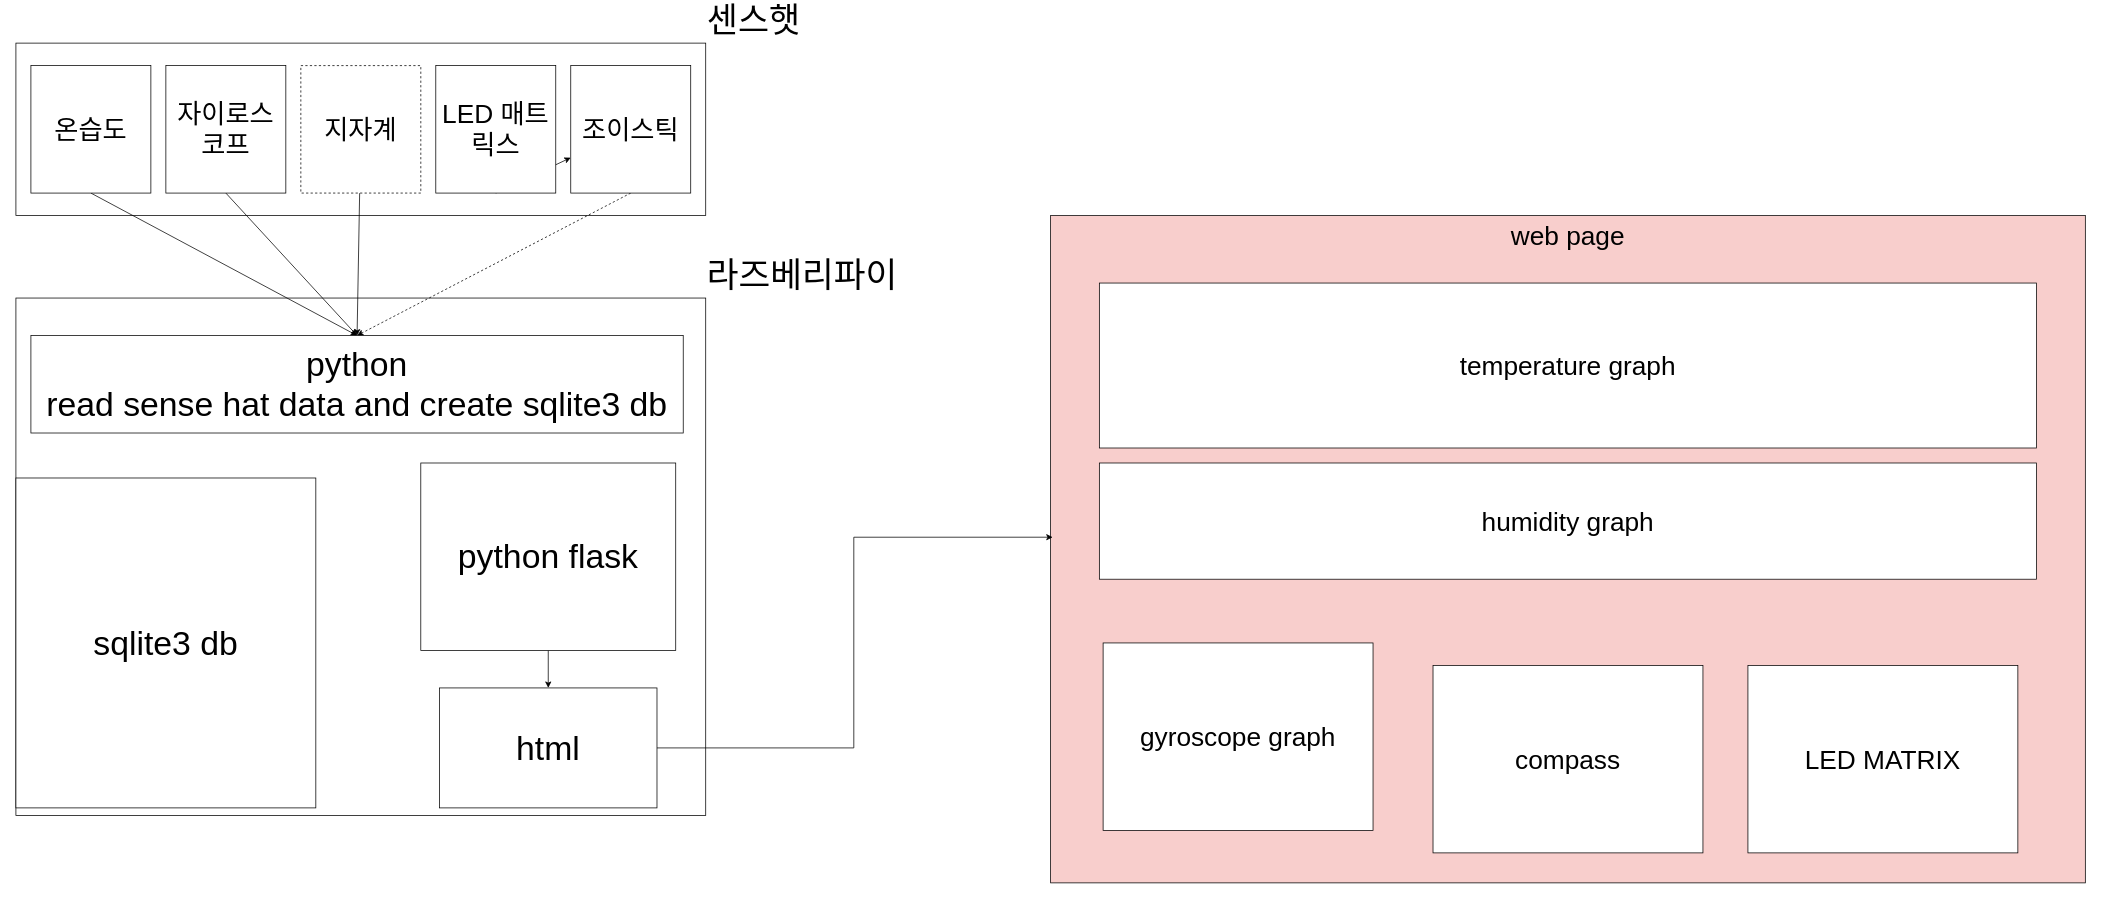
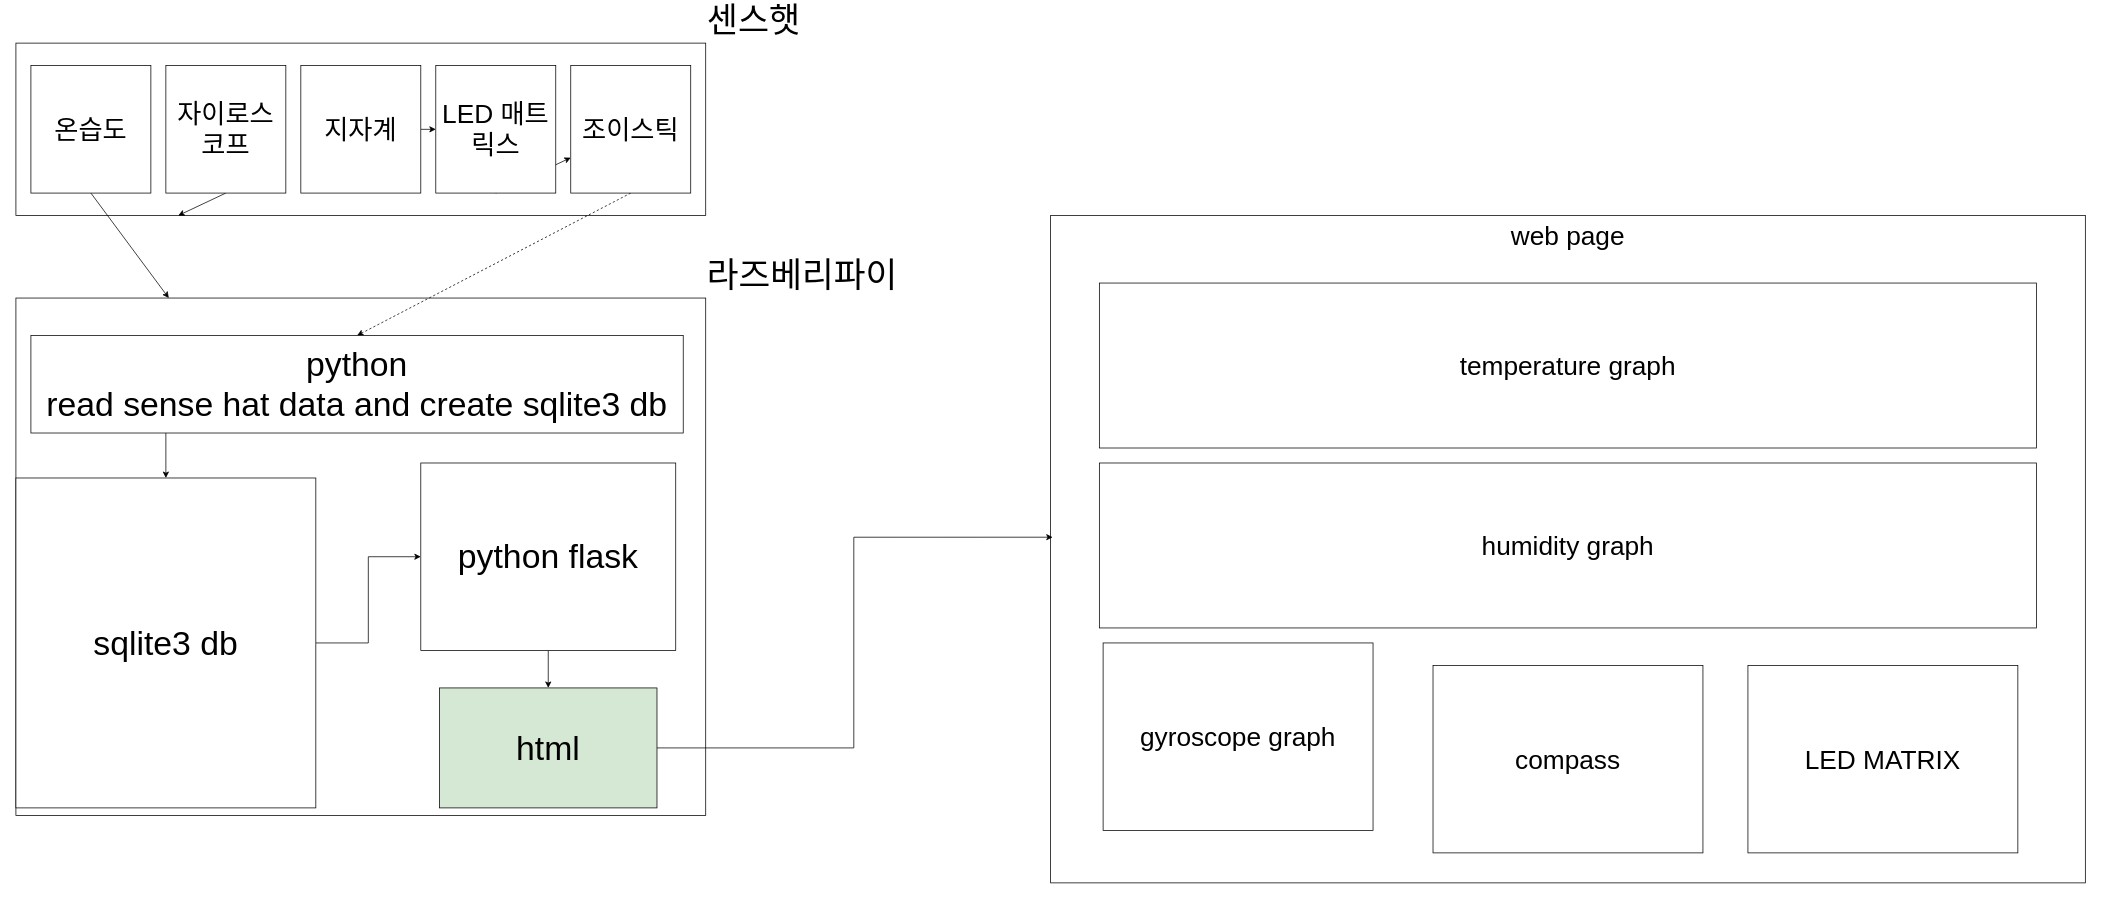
node "지자계": style dashed -> solid
node "web page": fillcolor #f8cecc -> #ffffff
edge "지자계" -> "python read sense hat data and create sqlite3 db": now "지자계" -> "LED 매트릭스"
edge "온습도" -> "python read sense hat data and create sqlite3 db": now "온습도" -> "라즈베리파이"
edge "자이로스코프" -> "python read sense hat data and create sqlite3 db": now "자이로스코프" -> "센스햇"
edge "python read sense hat data and create sqlite3 db" -> "sqlite3 db": added
node "humidity graph": size 938x116 -> 938x165
edge "sqlite3 db" -> "python flask": added
node "html": fillcolor #ffffff -> #d5e8d4
